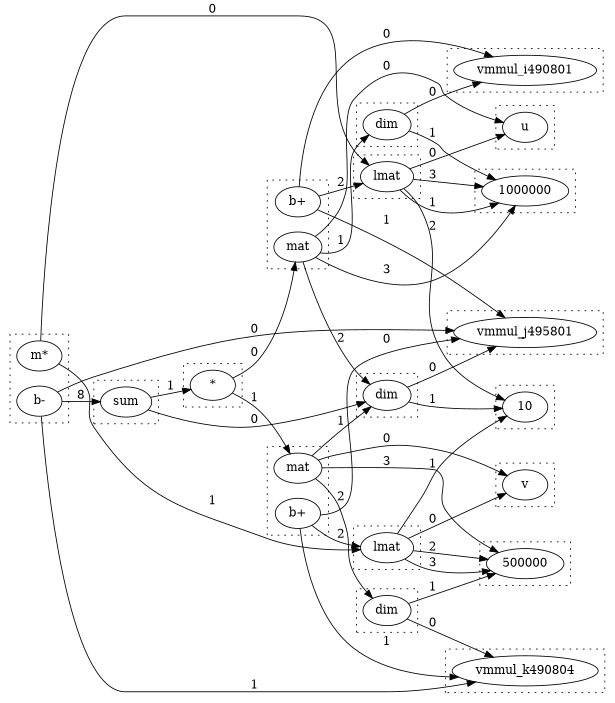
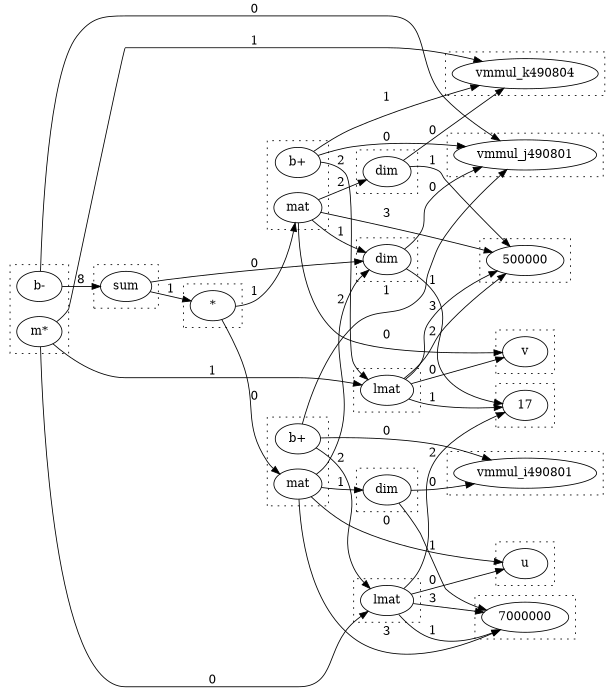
node "1000000": label "1000000" -> "7000000"
node "vmmul_j495801": label "vmmul_j495801" -> "vmmul_j490801"
node "10": label "10" -> "17"
edge "b-" -> "vmmul_k490804": now "m*" -> "vmmul_k490804"
